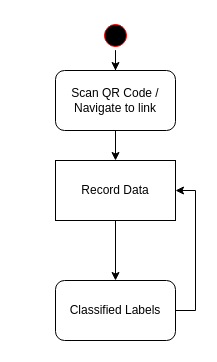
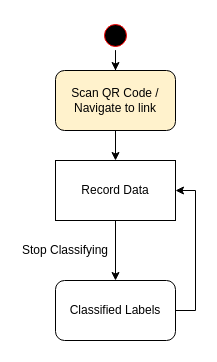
node "Scan QR Code / Navigate to link": fillcolor #ffffff -> #fff2cc
node "Stop Classifying": added
